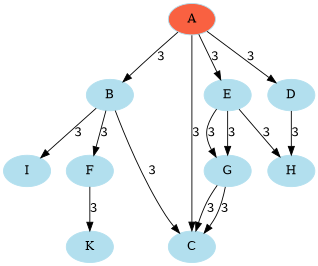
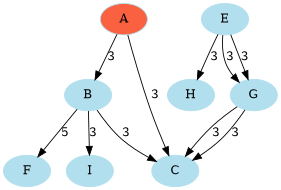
edge "A" -> "E": removed, label "3"
node "D": removed
edge "B" -> "F": label "3" -> "5"
node "K": removed
